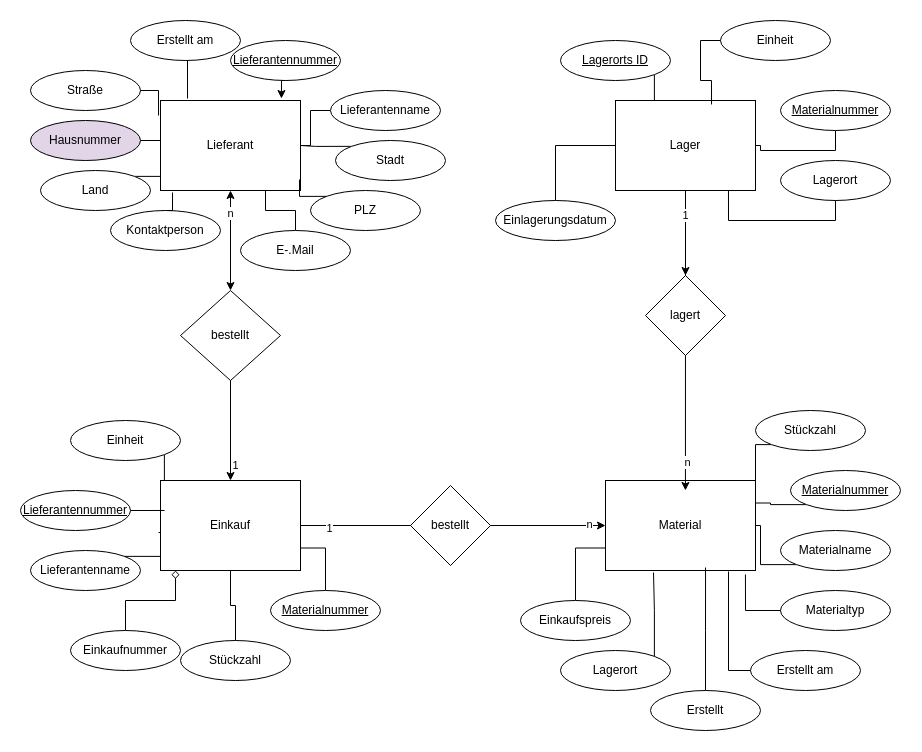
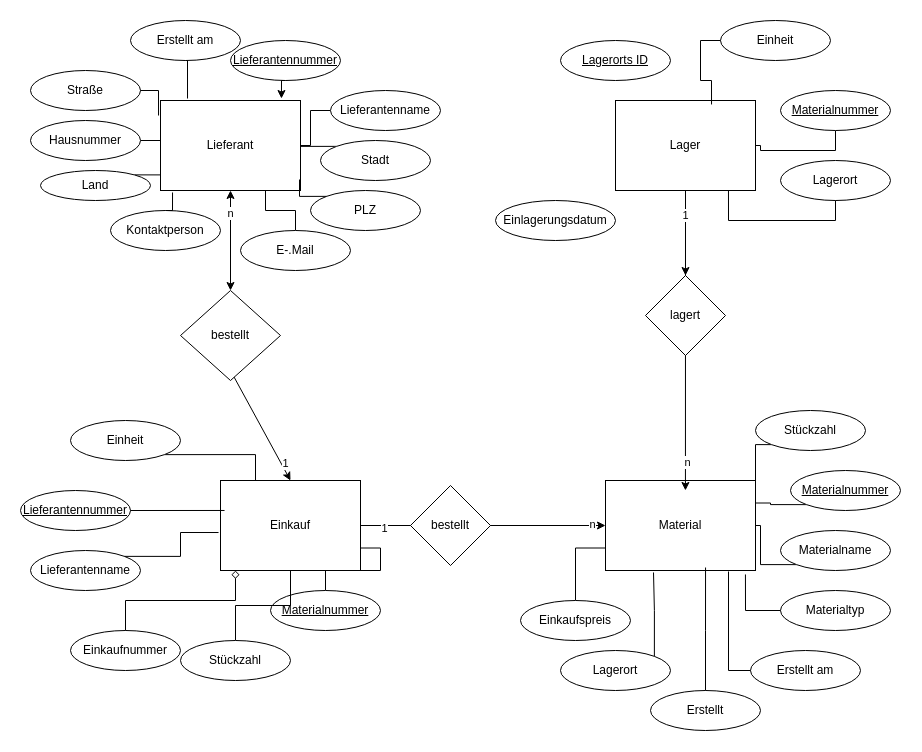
edge "Lagerorts ID" -- "Lager": removed
node "Hausnummer": fillcolor #e1d5e7 -> #ffffff
edge "Lager" -- "Einlagerungsdatum": removed
node "Stadt": moved (391, 161) -> (376, 161)
node "Land": size 110x40 -> 110x30
node "Einkauf": moved (231, 526) -> (291, 526)
